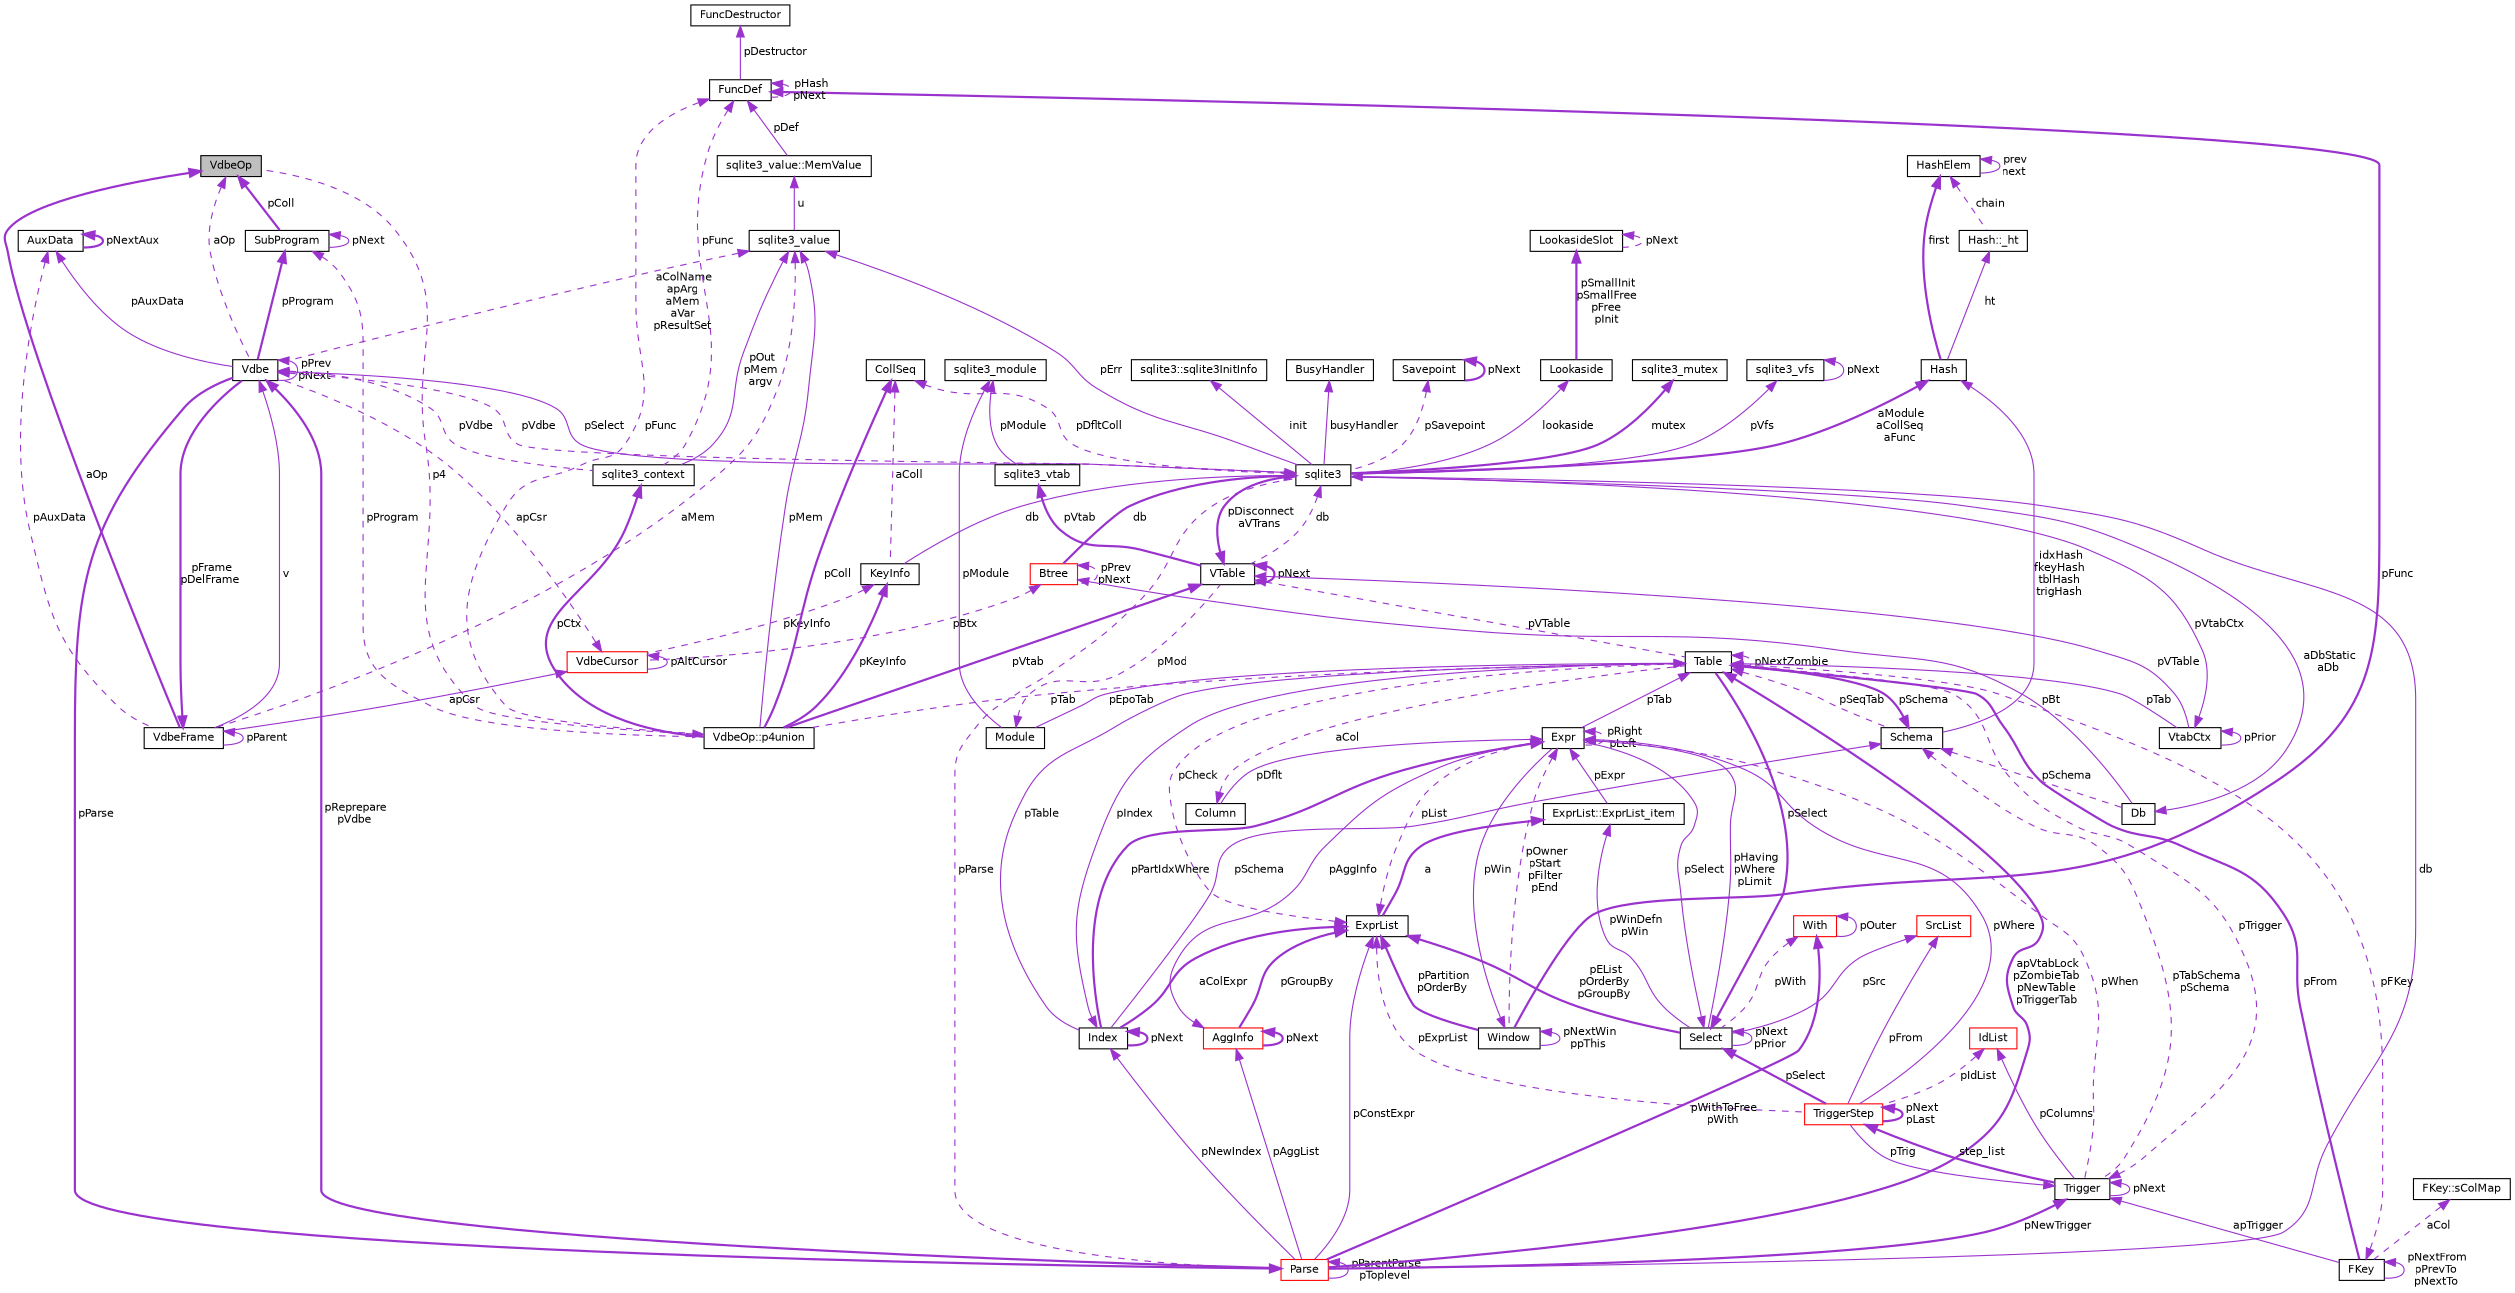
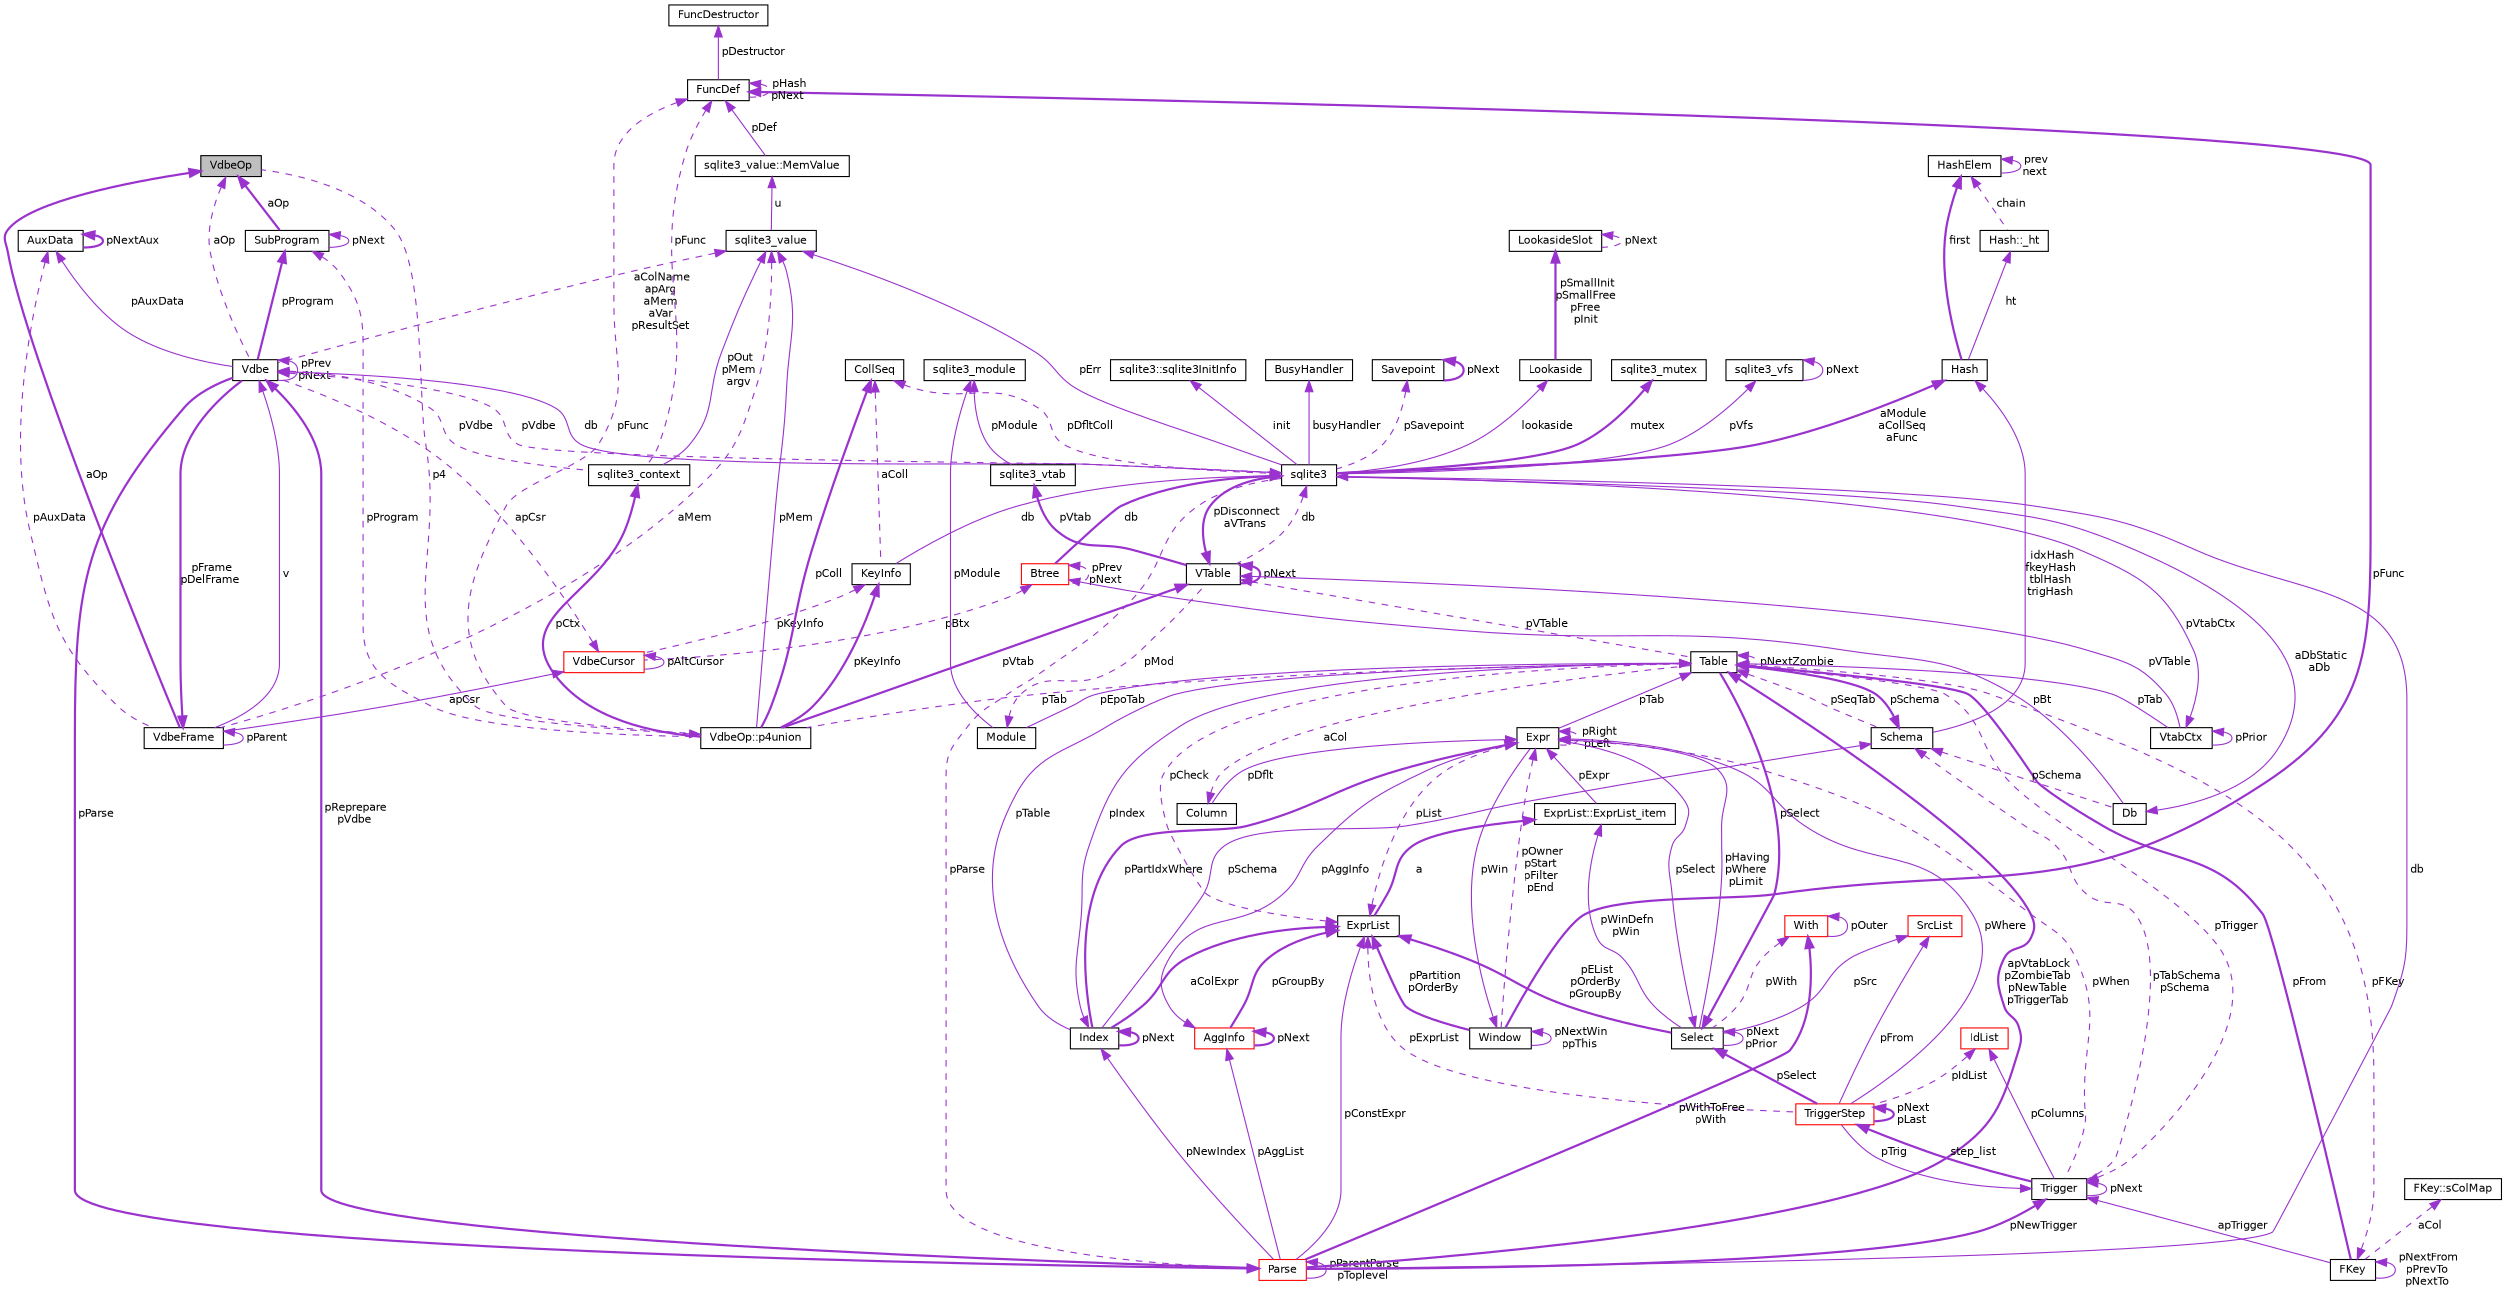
edge "SubProgram" -> "VdbeOp": label " pColl" -> " aOp"
edge "Vdbe" -> "sqlite3": label " pSelect" -> " db"
